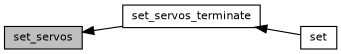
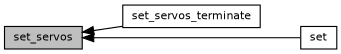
edge "set" -> "set_servos_terminate": now "set" -> "set_servos"
